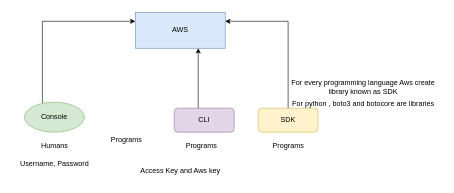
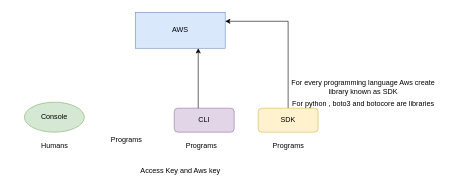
edge "Console" -> "AWS": removed
node "Username, Password": removed
